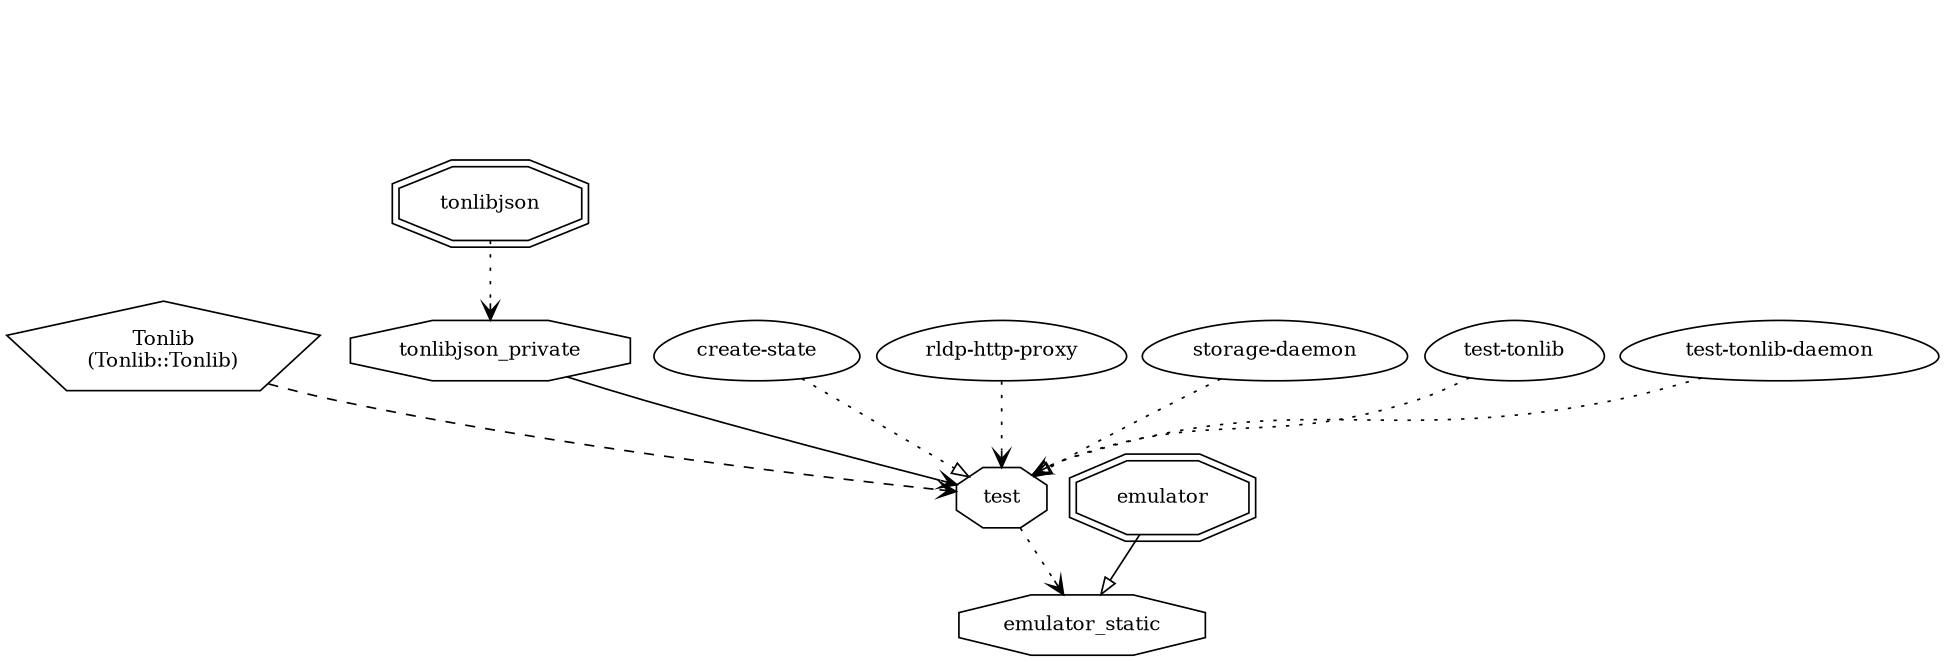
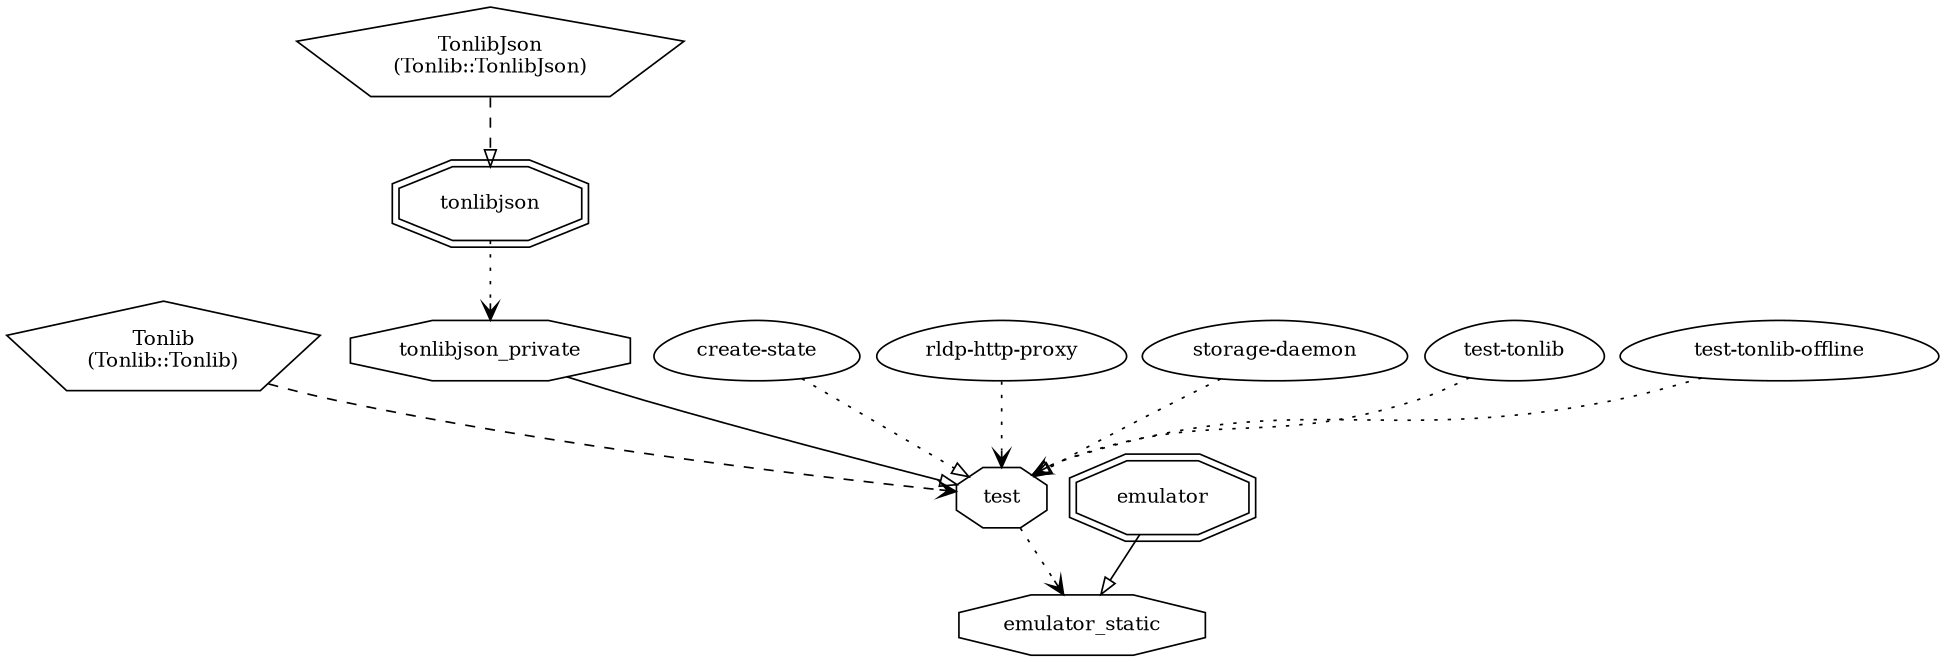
node "TonlibJson (Tonlib::TonlibJson)": added
node "test-tonlib-daemon": label "test-tonlib-daemon" -> "test-tonlib-offline"
edge "tonlibjson_private" -> "test": arrowhead vee -> onormal
